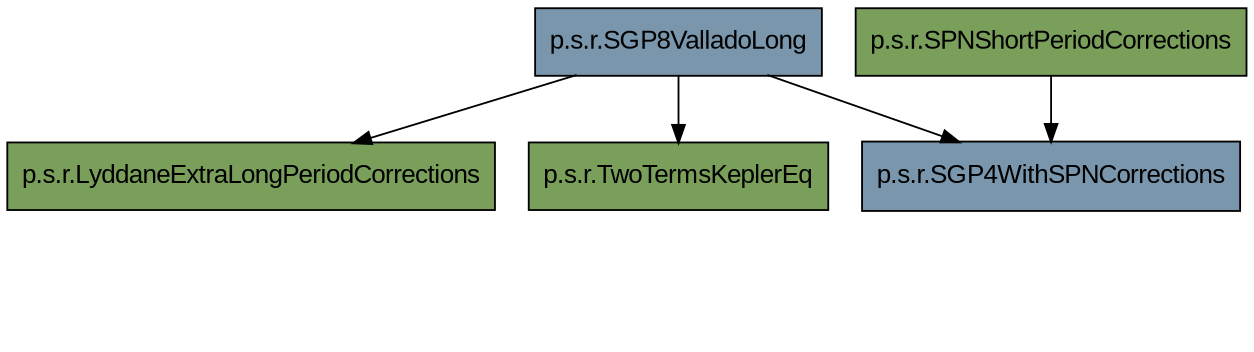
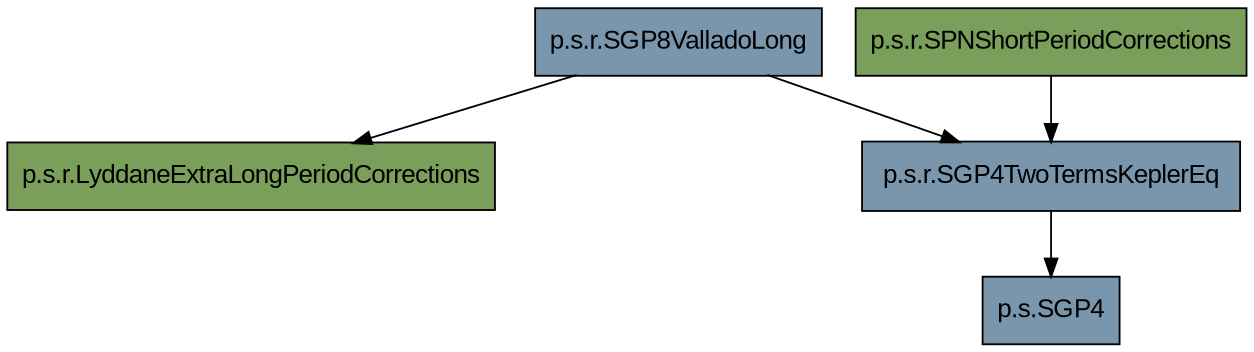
node "p.s.r.TwoTermsKeplerEq": removed
node "p.s.r.SGP4WithSPNCorrections": label "p.s.r.SGP4WithSPNCorrections" -> "p.s.r.SGP4TwoTermsKeplerEq"
node "p.s.SGP4": added
